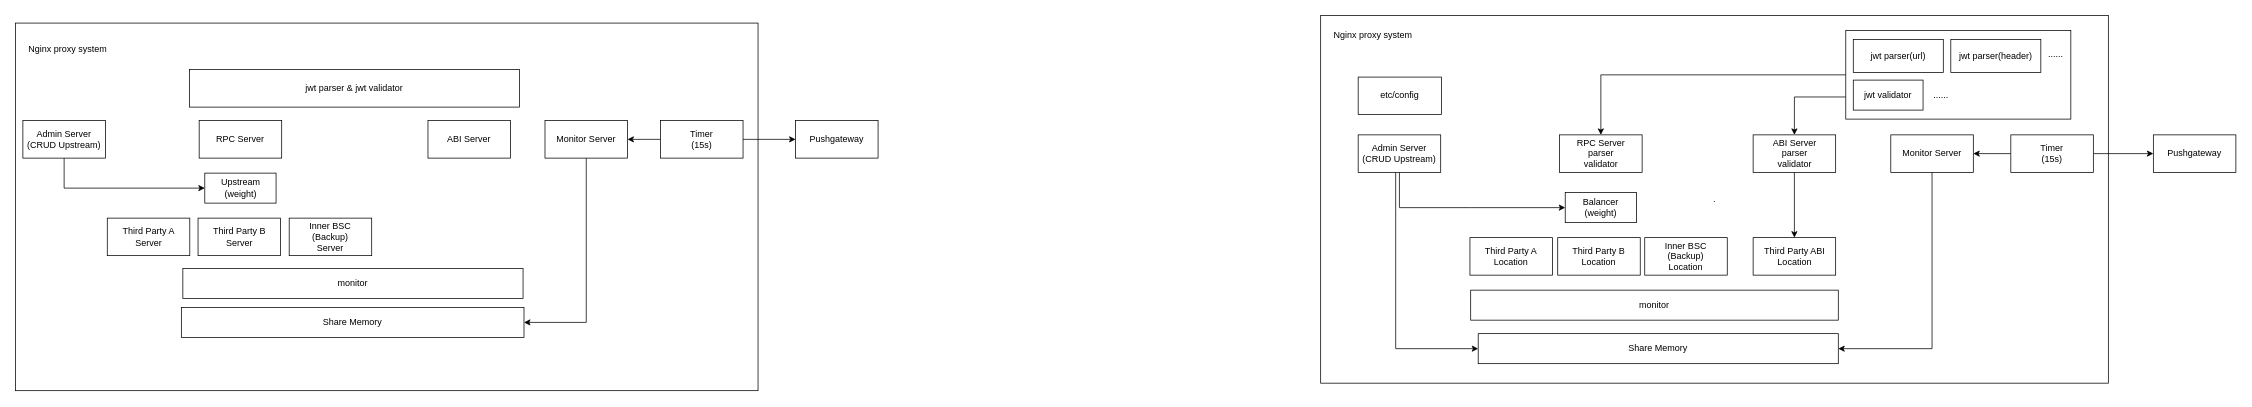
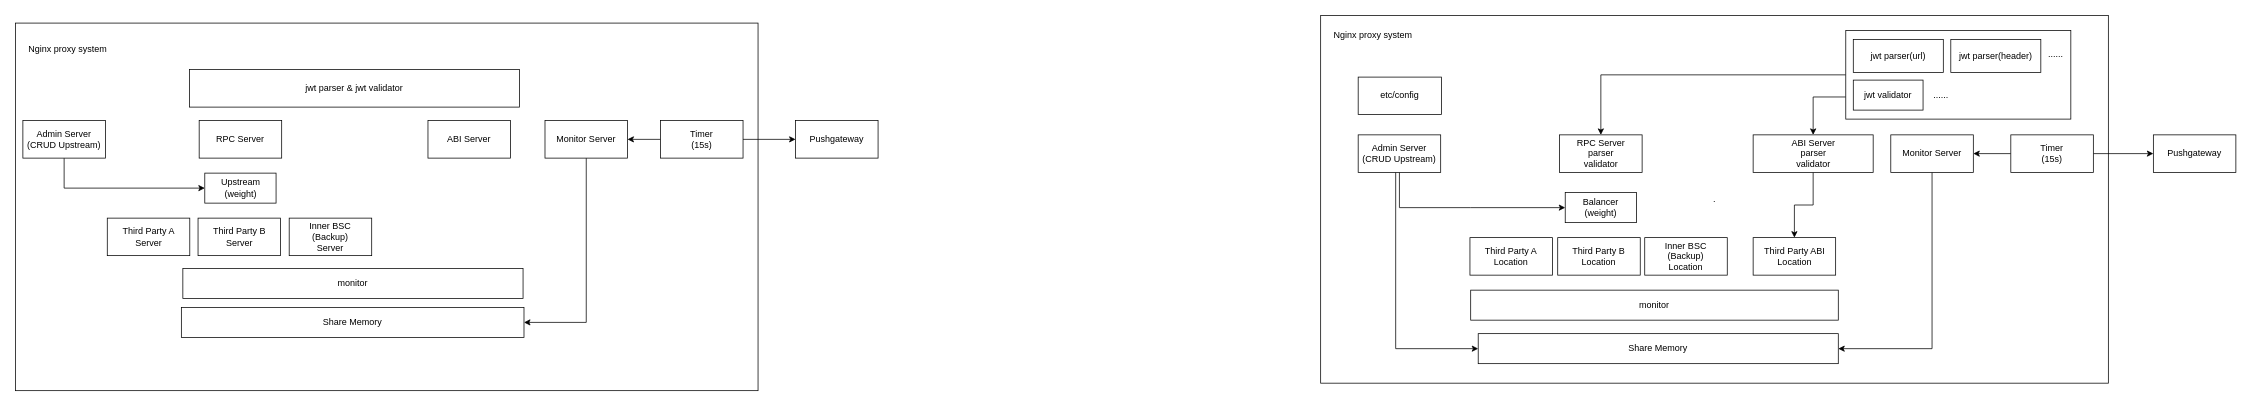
node "ABI Server parservalidator": size 83x38 -> 120x38
